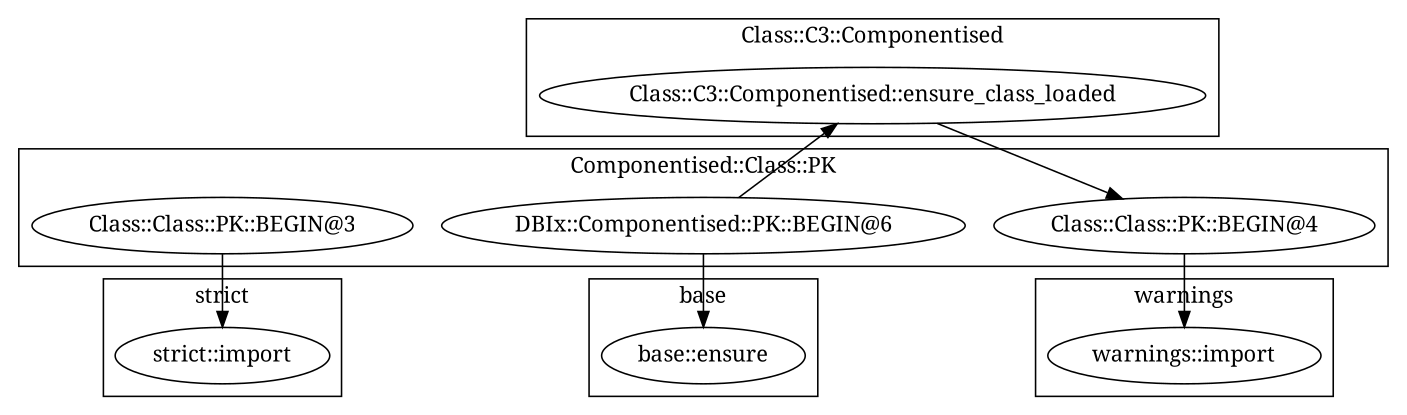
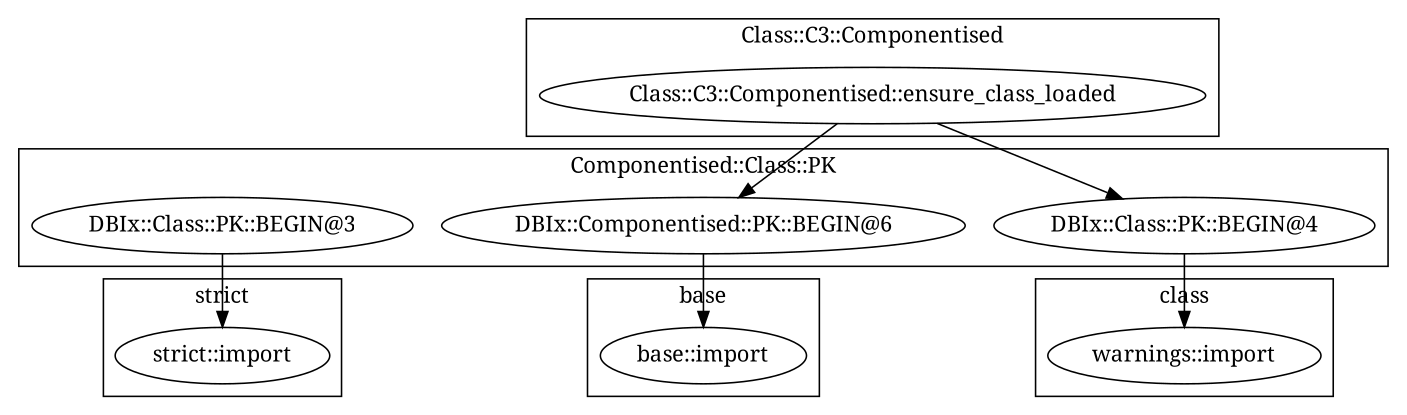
edge "DBIx::Componentised::PK::BEGIN@6" -> "Class::C3::Componentised::ensure_class_loaded": reversed
node "Class::Class::PK::BEGIN@3": label "Class::Class::PK::BEGIN@3" -> "DBIx::Class::PK::BEGIN@3"
node "Class::Class::PK::BEGIN@4": label "Class::Class::PK::BEGIN@4" -> "DBIx::Class::PK::BEGIN@4"
cluster "warnings": label "warnings" -> "class"
node "base::ensure": label "base::ensure" -> "base::import"
